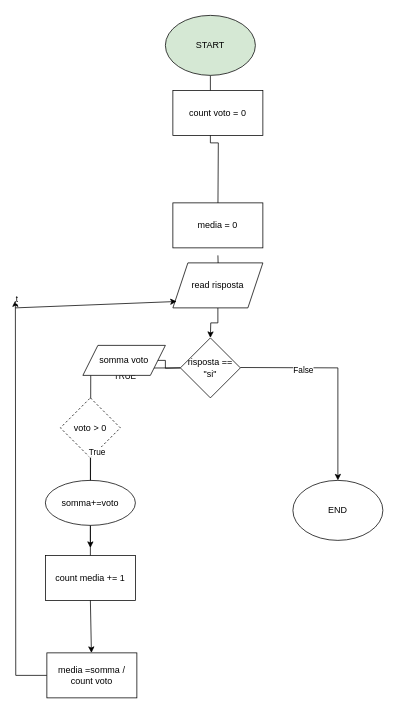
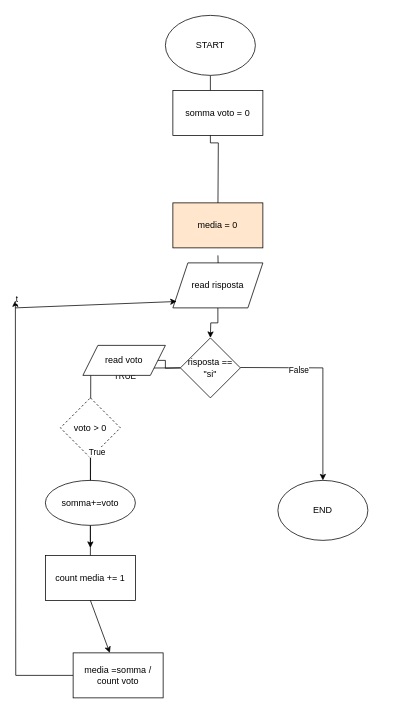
node "START": fillcolor #d5e8d4 -> #ffffff
node "count voto = 0": label "count voto = 0" -> "somma voto = 0"
node "media = 0": fillcolor #ffffff -> #ffe6cc
node "somma voto": label "somma voto" -> "read voto"
node "END": moved (338, 510) -> (323, 510)
node "media =somma / count voto": moved (92, 675) -> (118, 675)
